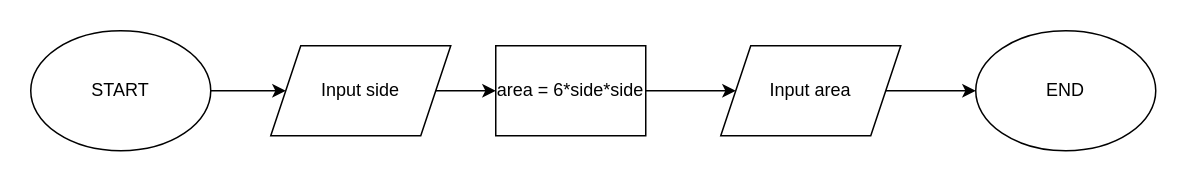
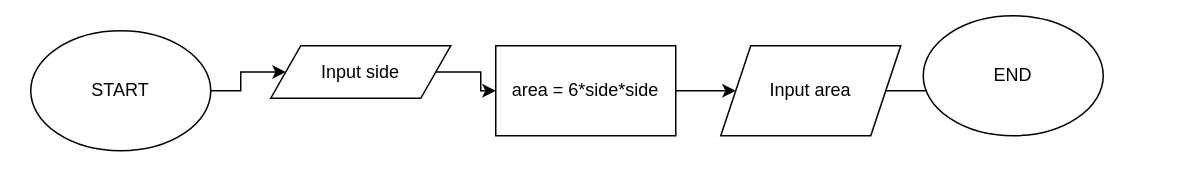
node "Input side": size 180x90 -> 180x53
node "area = 6*side*side": size 150x90 -> 180x90
node "END": moved (1066, 91) -> (1013, 76)
